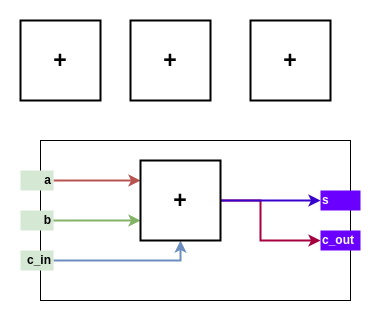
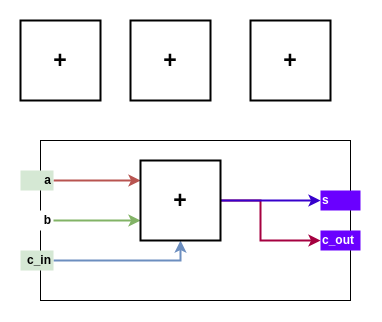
node "b": fillcolor #d5e8d4 -> #ffffff
